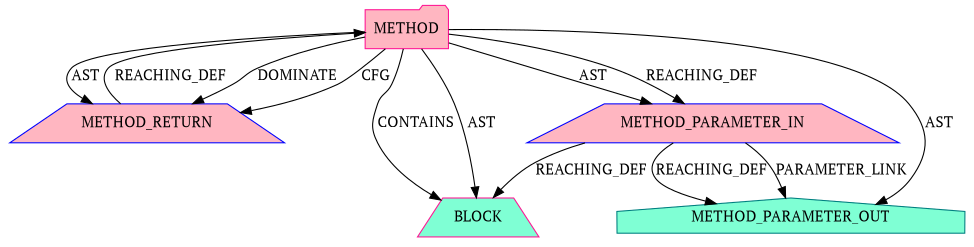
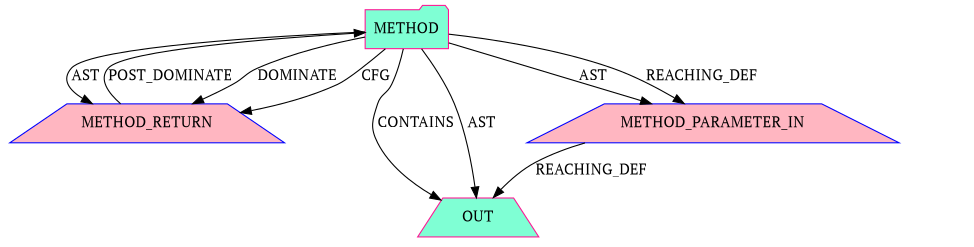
node "METHOD": fillcolor lightpink -> aquamarine
edge "METHOD_RETURN" -> "METHOD": label "REACHING_DEF" -> "POST_DOMINATE"
node "BLOCK": label "BLOCK" -> "OUT"
node "METHOD_PARAMETER_OUT": removed
